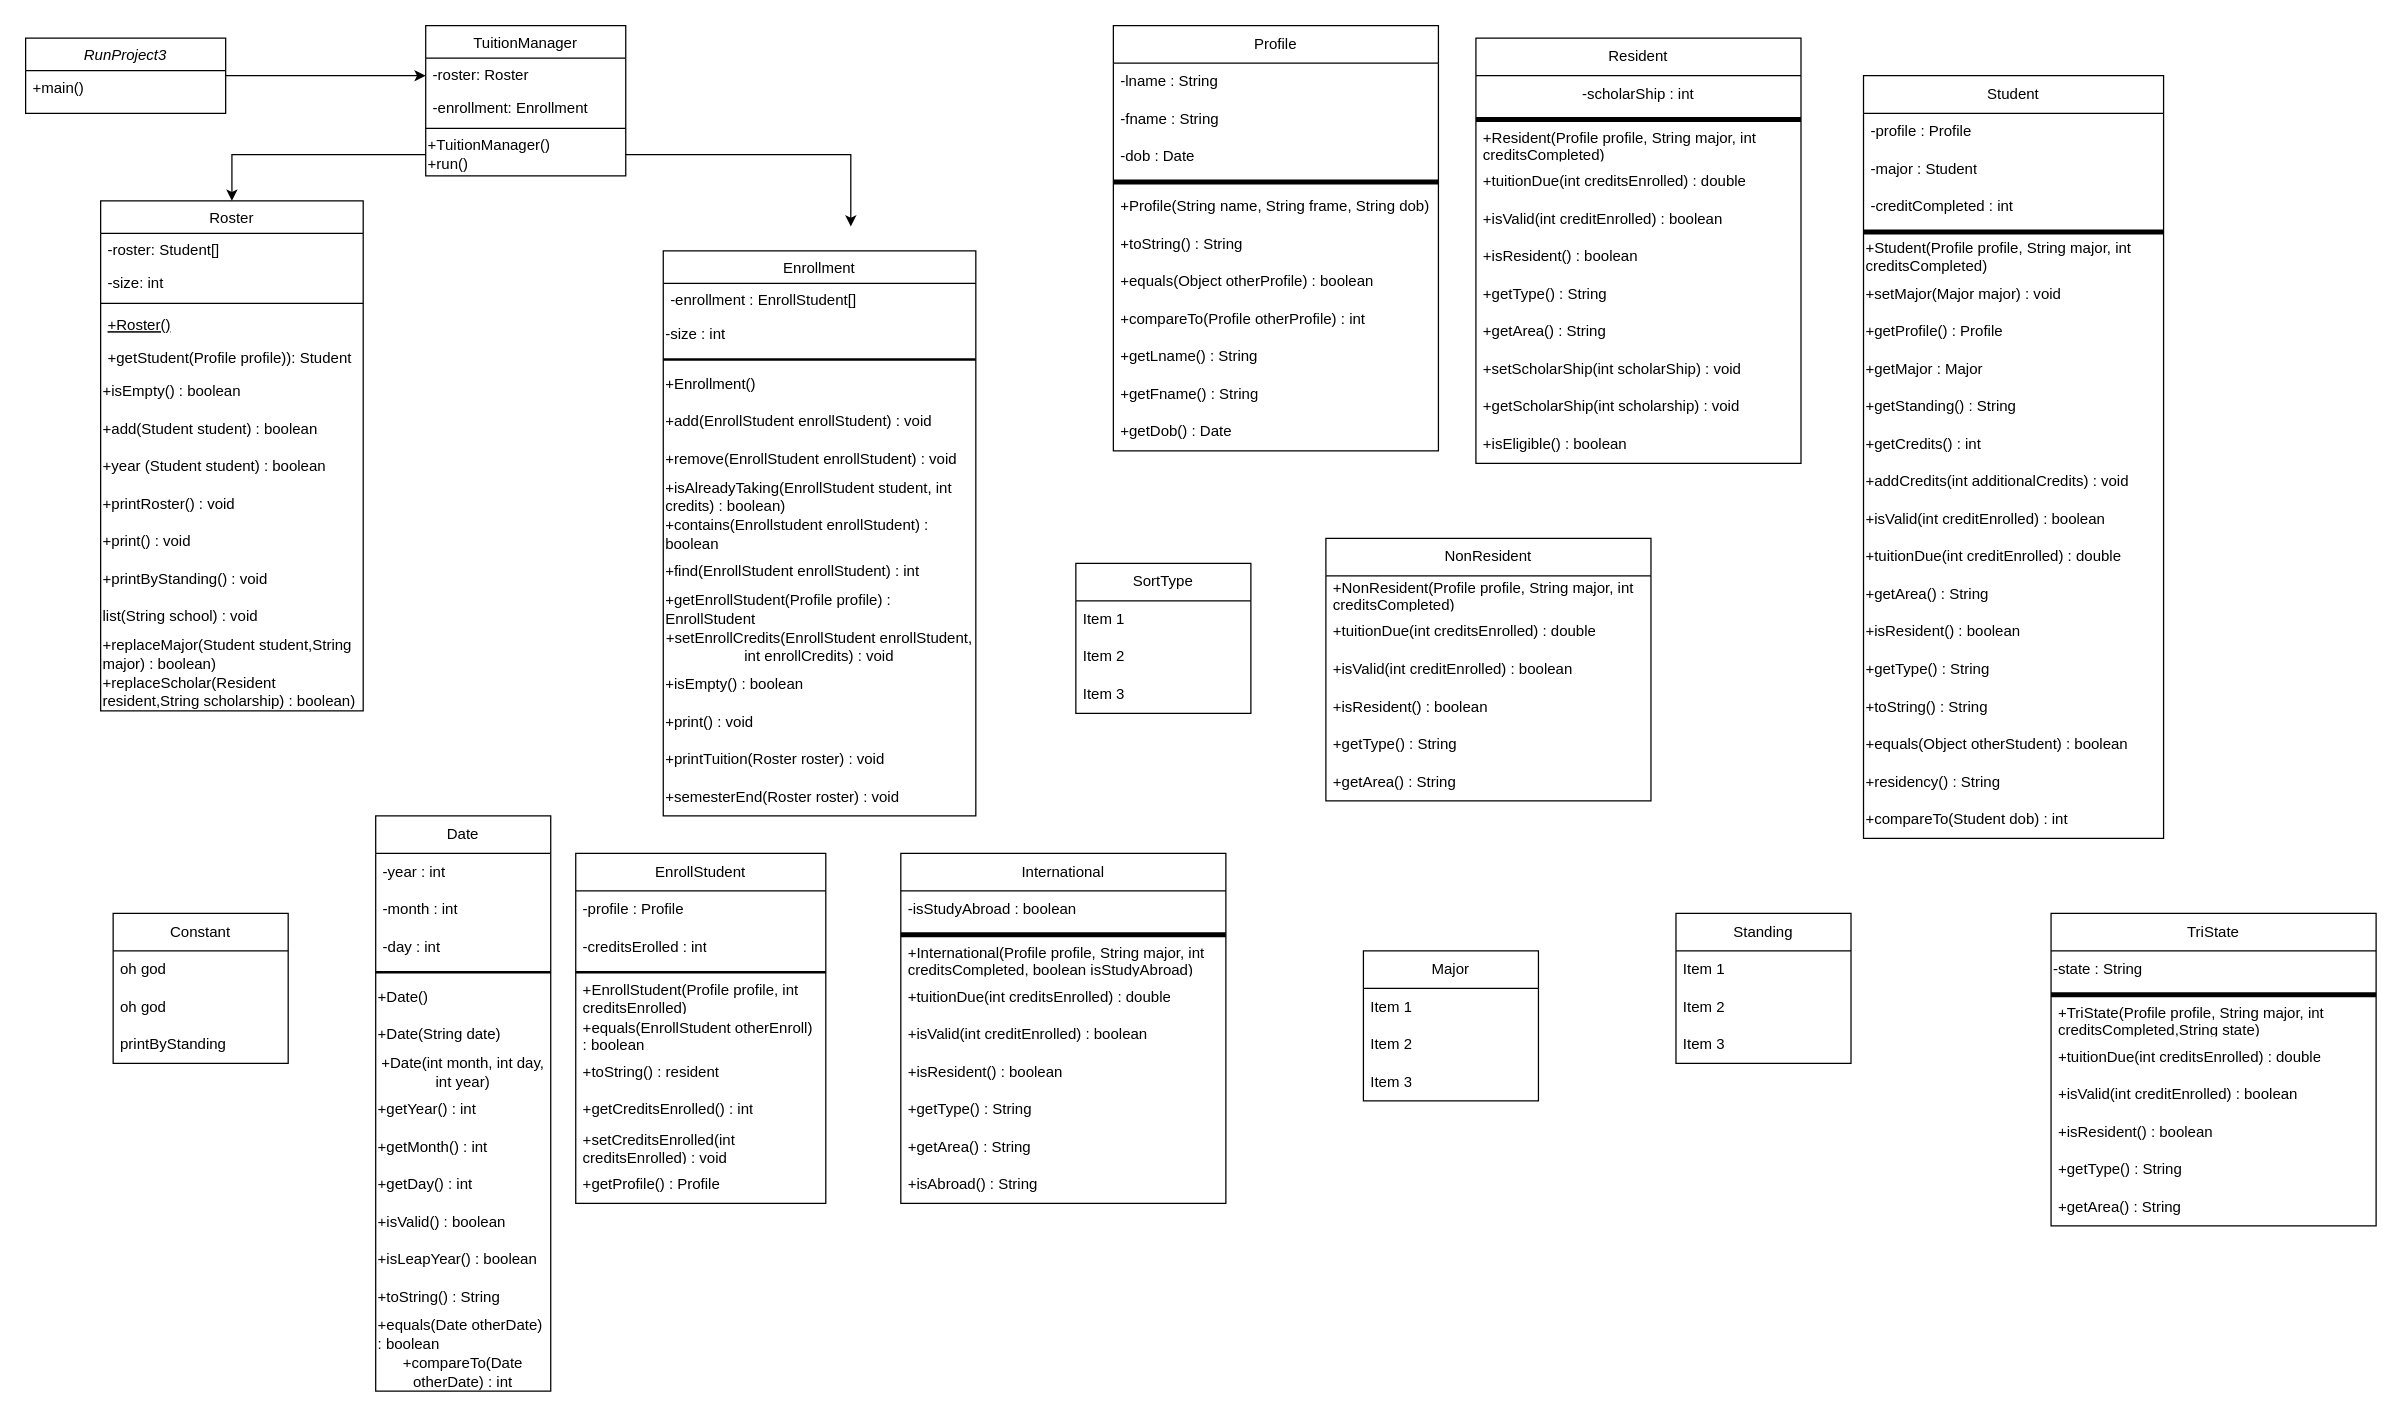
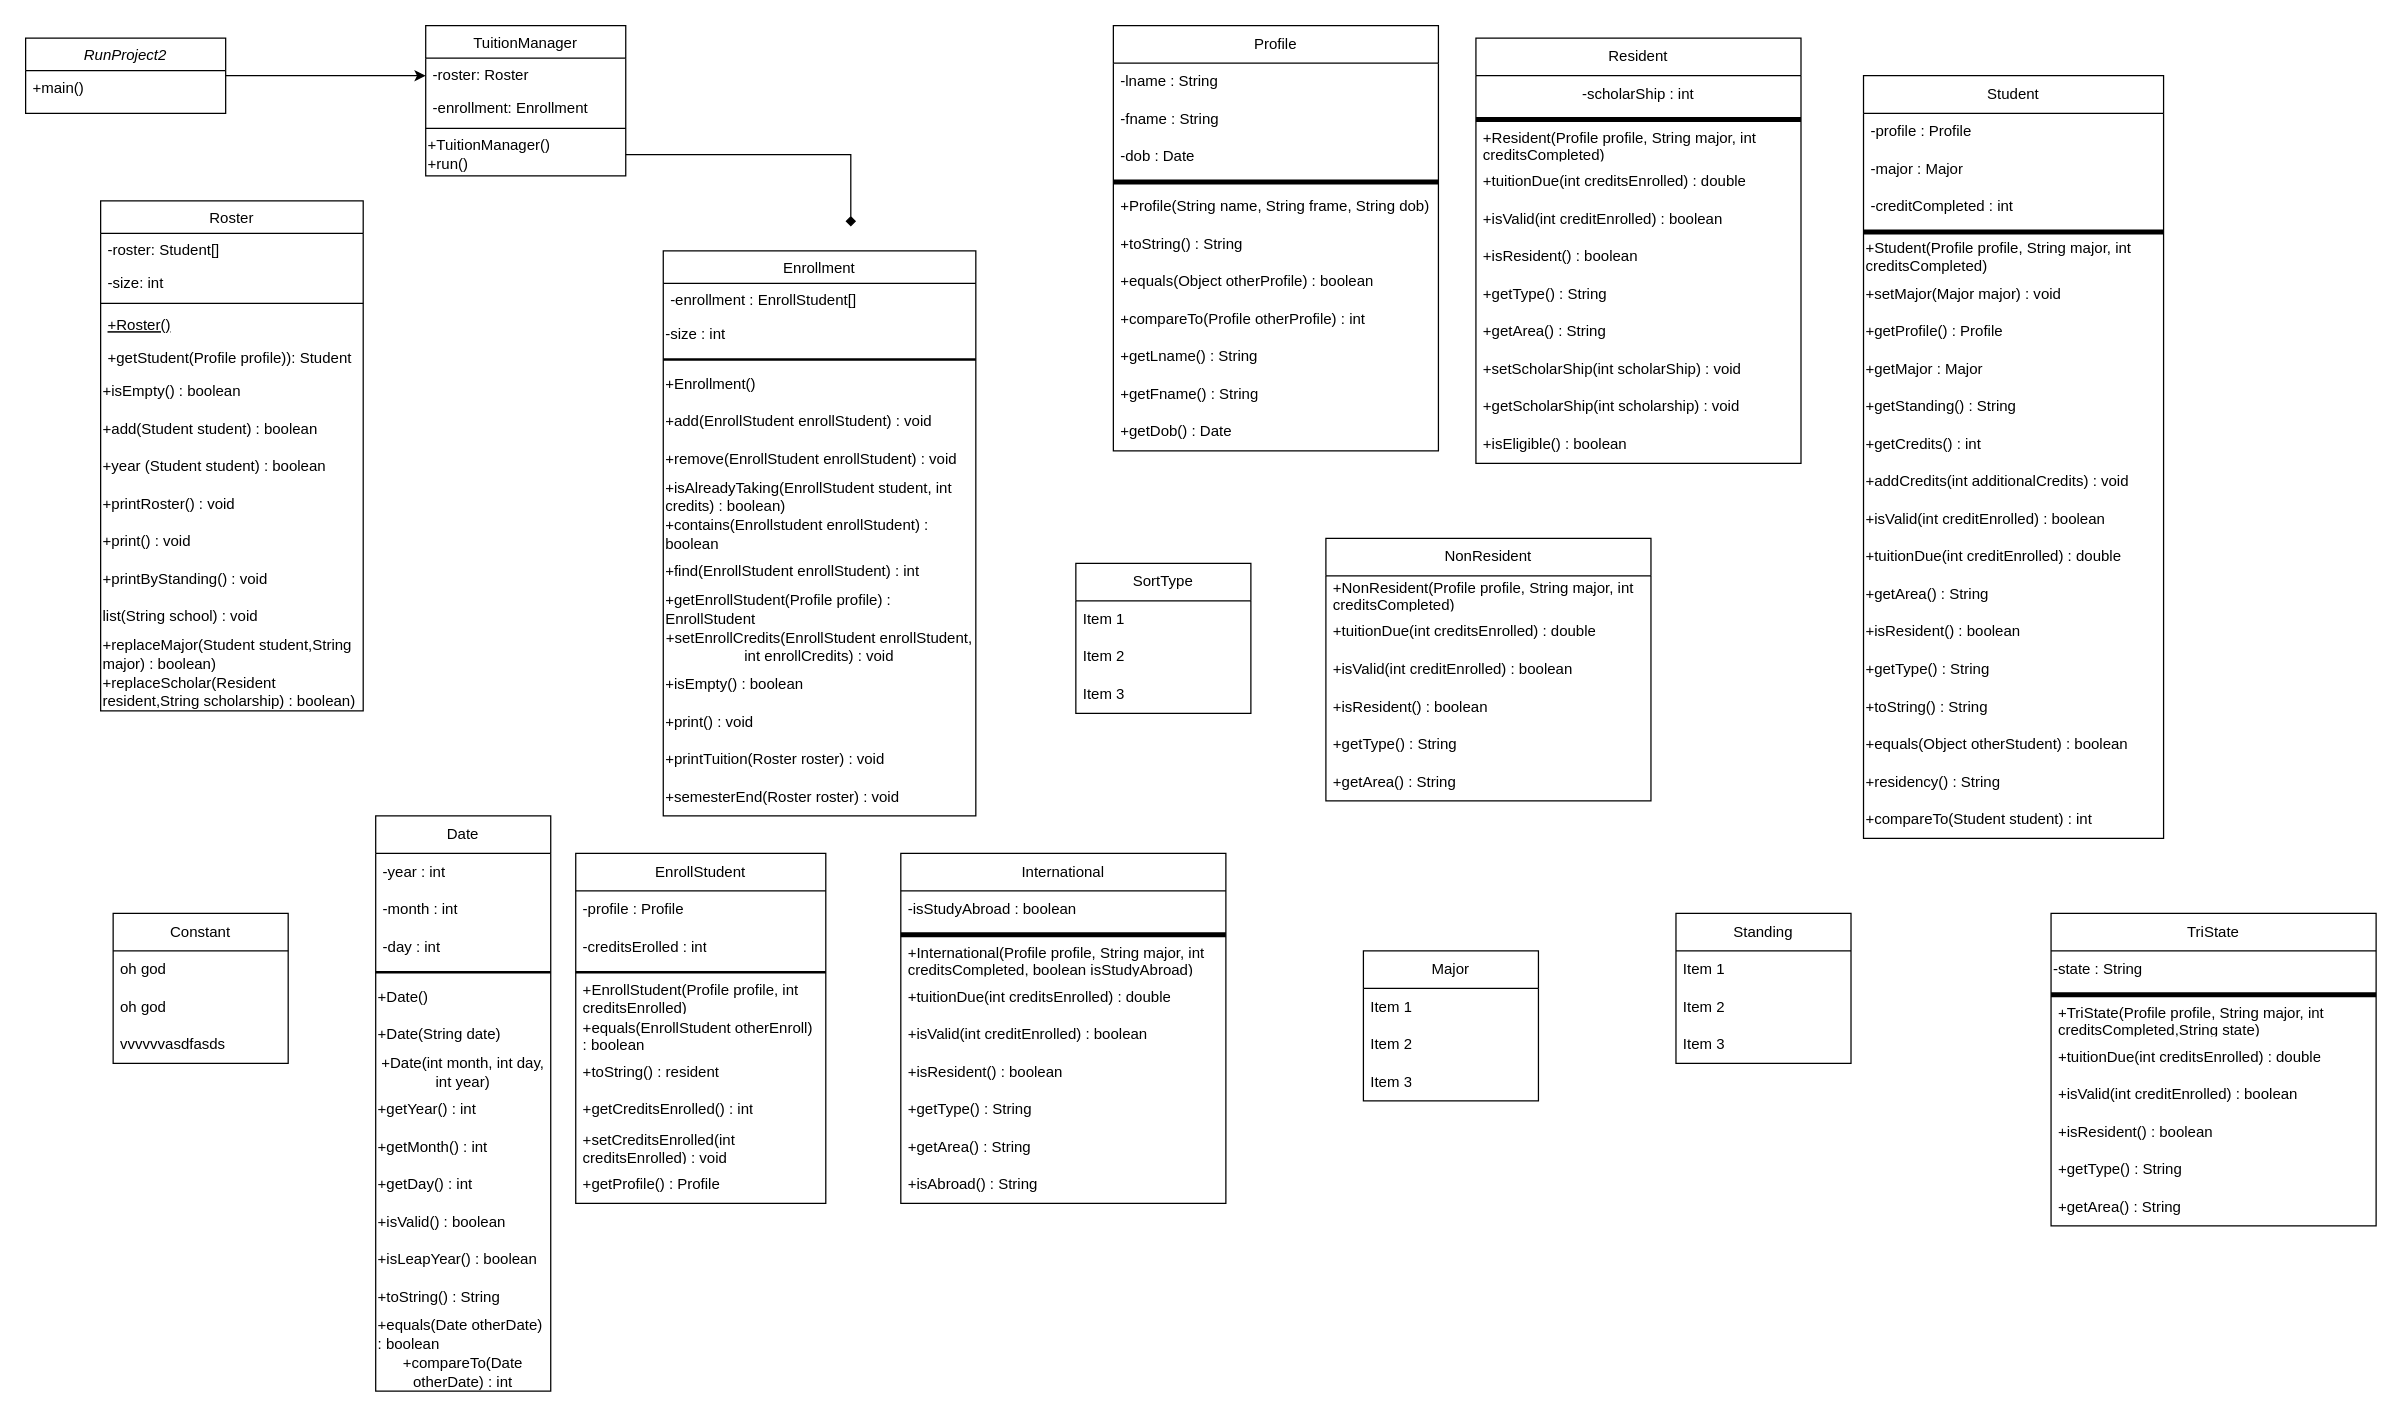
node "RunProject3": label "RunProject3" -> "RunProject2"
edge "+TuitionManager() +run()" -> "Roster": removed
node "-major : Student": label "-major : Student" -> "-major : Major"
edge "+TuitionManager() +run()" -> "Enrollment": arrowhead classic -> diamond
node "+compareTo(Student dob) : int": label "+compareTo(Student dob) : int" -> "+compareTo(Student student) : int"
node "printByStanding": label "printByStanding" -> "vvvvvvasdfasds"
